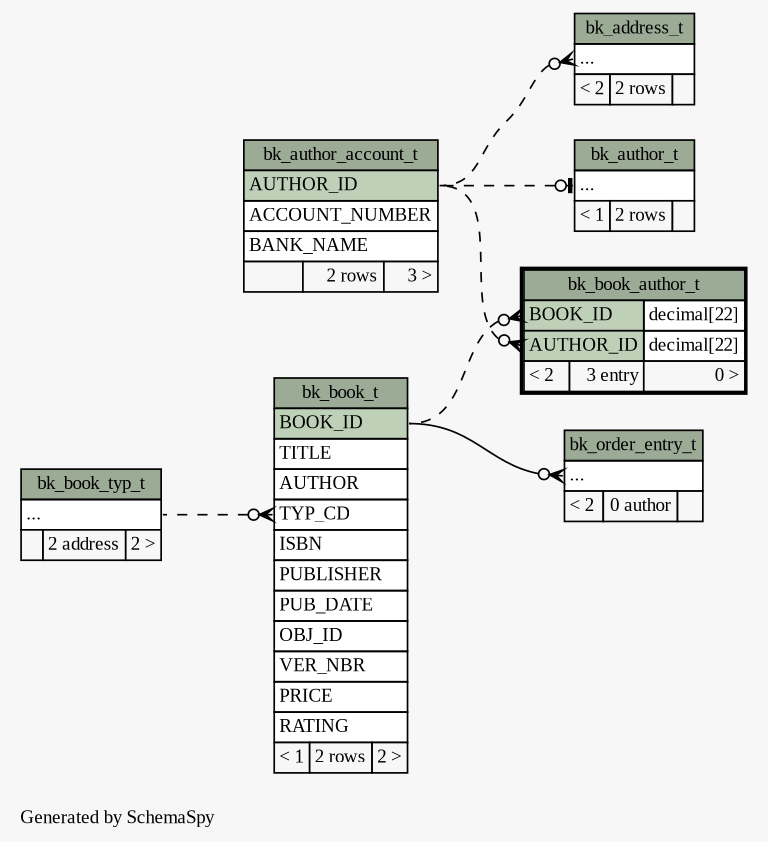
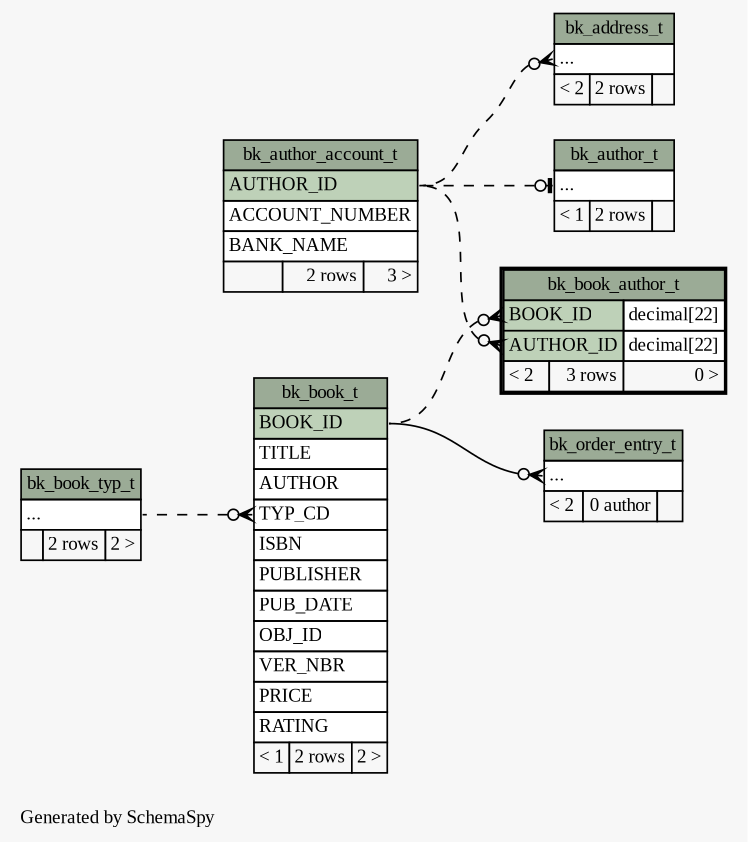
node "bk_book_author_t": text "3 entry" -> "3 rows"
node "bk_book_typ_t": text "2 address" -> "2 rows"
